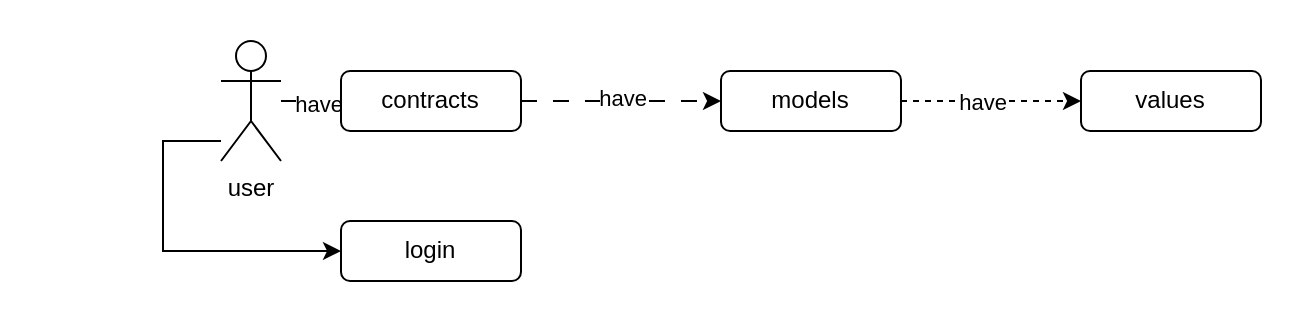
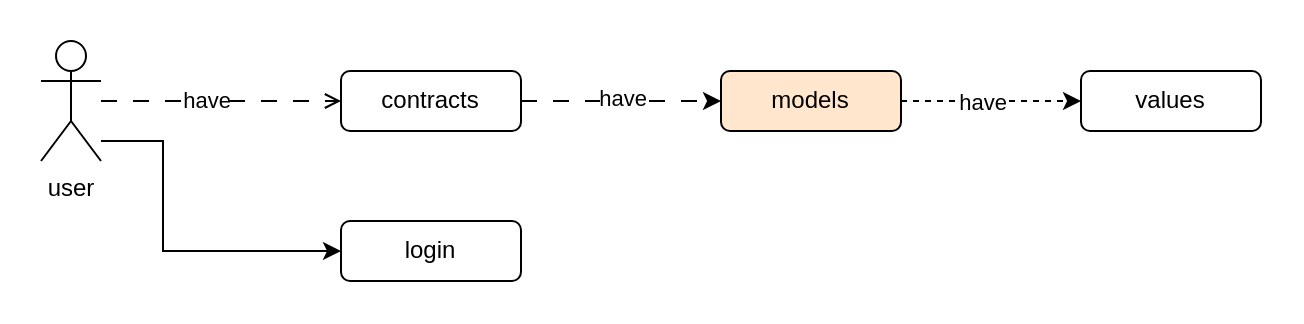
node "user": moved (251, 101) -> (71, 101)
node "models": fillcolor #ffffff -> #ffe6cc
